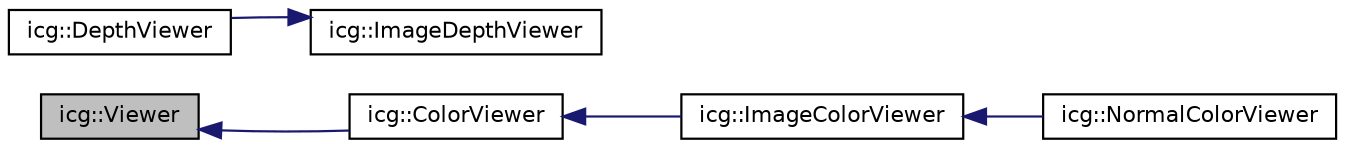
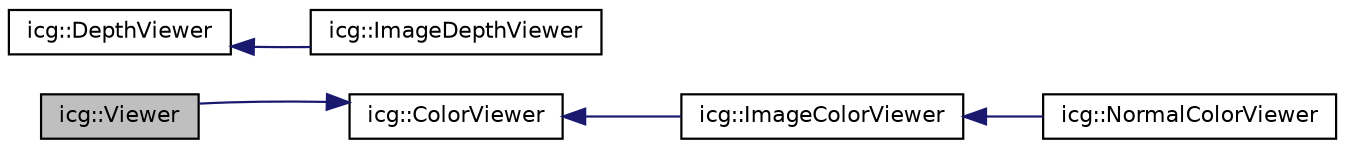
edge "icg::DepthViewer" -> "icg::ImageDepthViewer": reversed
edge "icg::ColorViewer" -> "icg::Viewer": reversed
